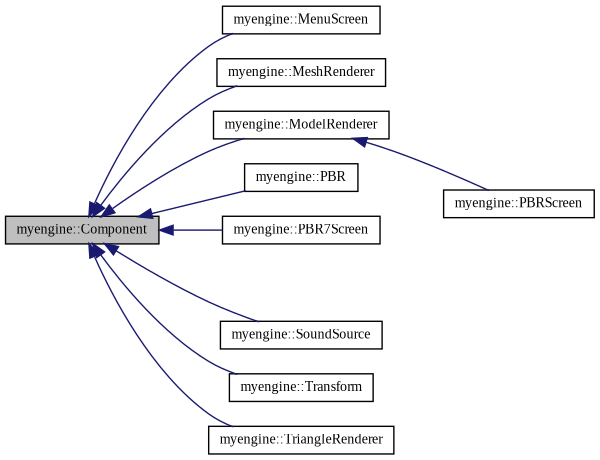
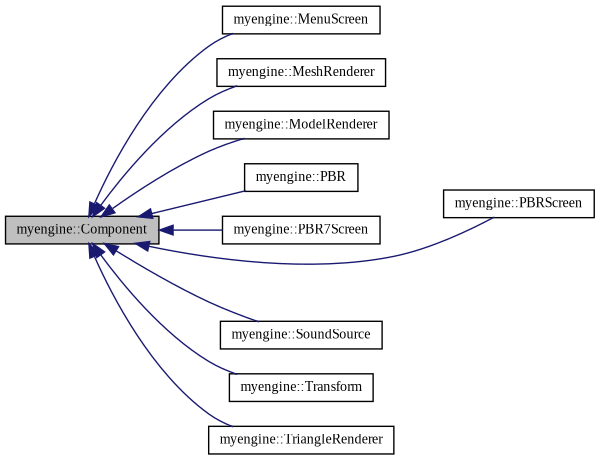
edge "myengine::PBRScreen" -> "myengine::ModelRenderer": now "myengine::PBRScreen" -> "myengine::Component"
